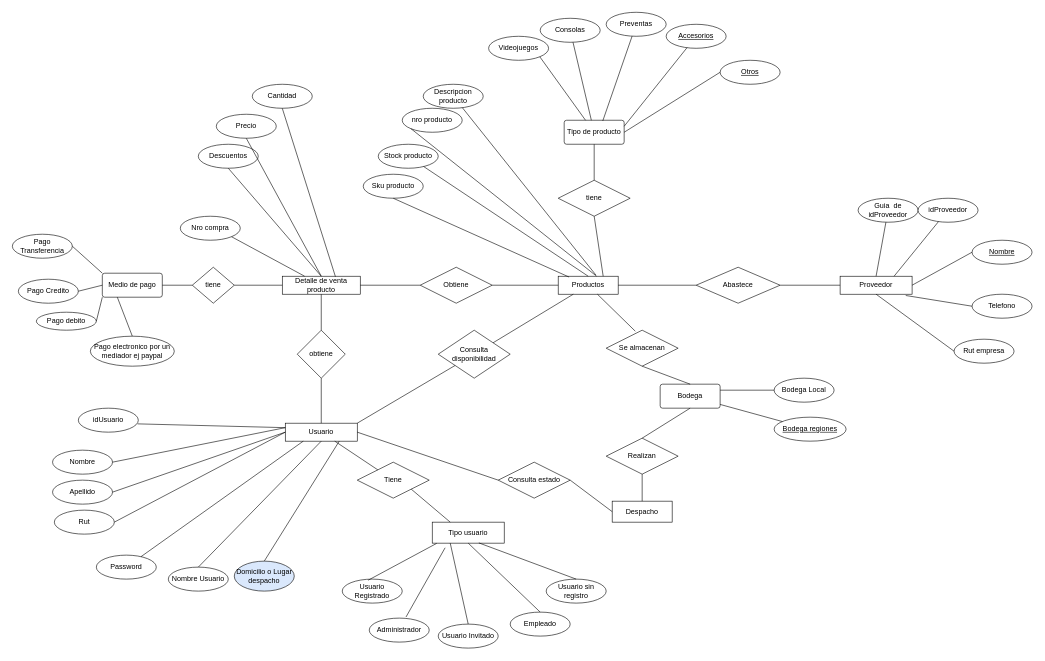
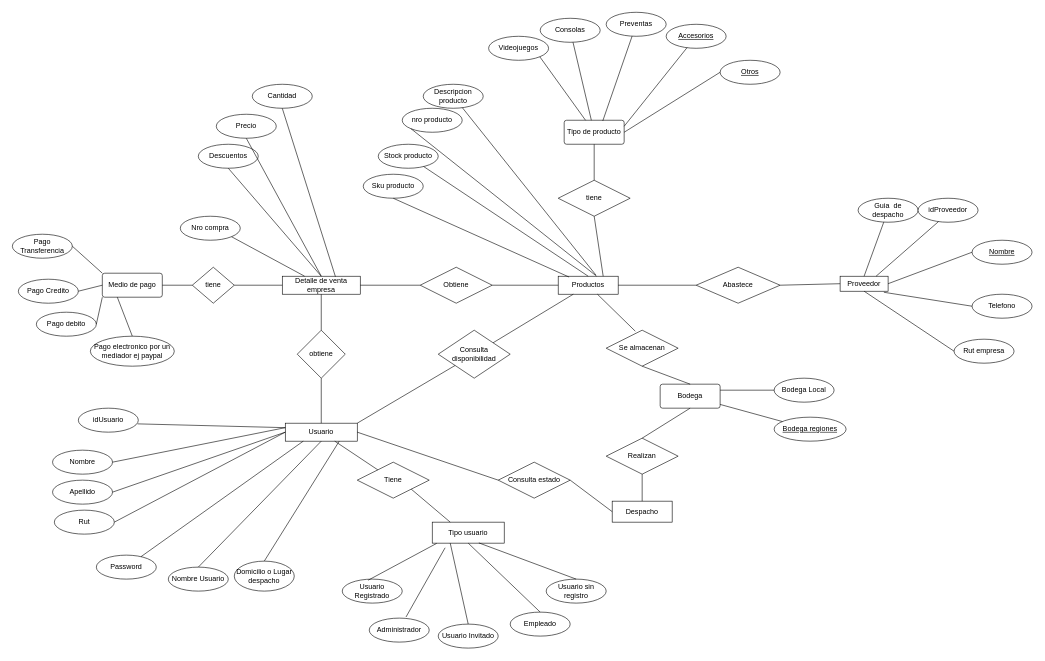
node "Guia de idProveedor": label "Guia de idProveedor" -> "Guia de despacho"
node "Detalle de venta producto": label "Detalle de venta producto" -> "Detalle de venta empresa"
node "Proveedor": size 72x18 -> 48x15
node "Pago debito": size 60x18 -> 60x24
node "Domicilio o Lugar despacho": fillcolor #dae8fc -> #ffffff
